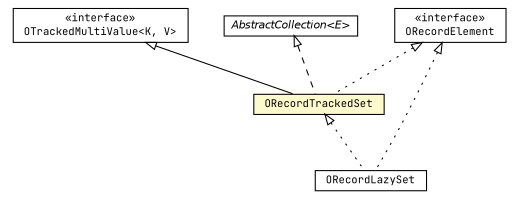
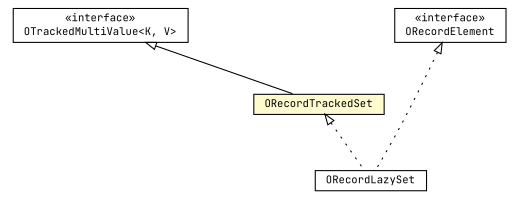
node "AbstractCollection<E>": removed
edge "ORecordTrackedSet" -> "ORecordElement": removed
